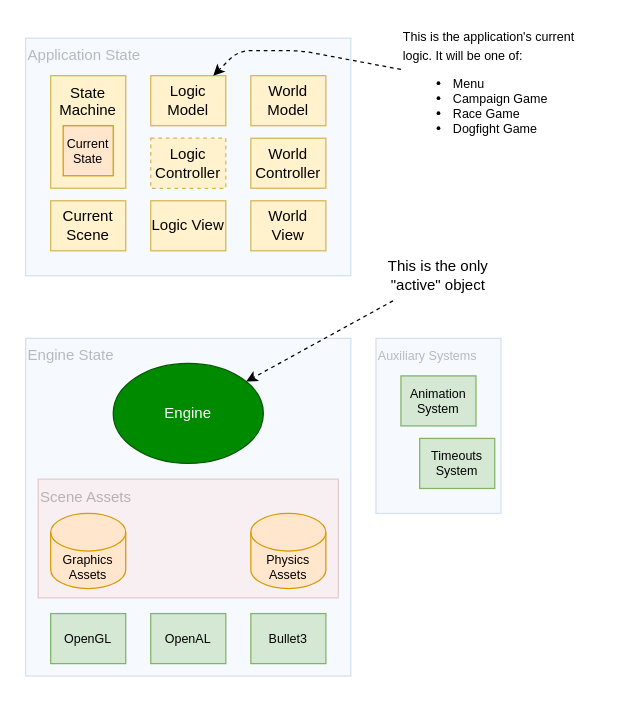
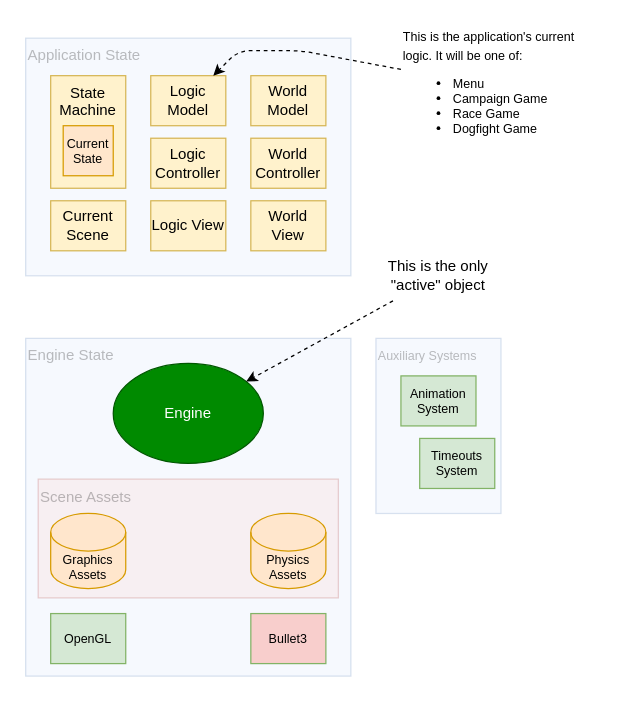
node "Logic Controller": style dashed -> solid
node "OpenAL": removed
node "Bullet3": fillcolor #d5e8d4 -> #f8cecc
